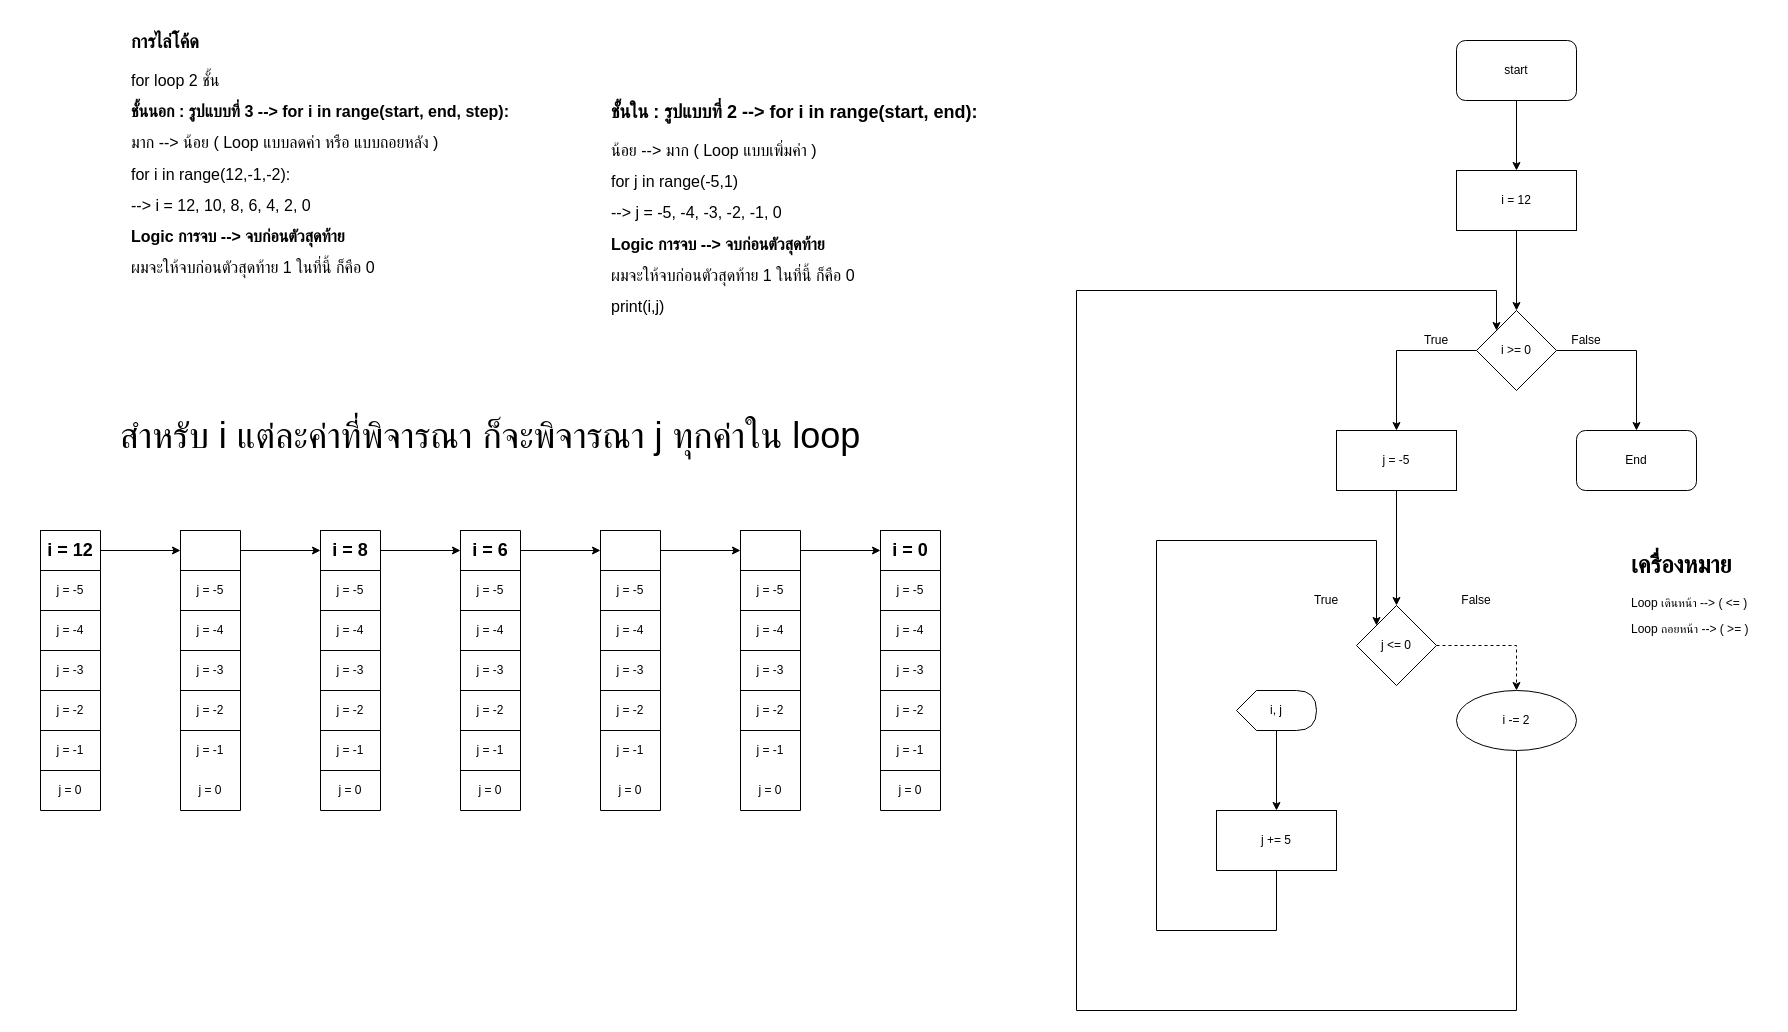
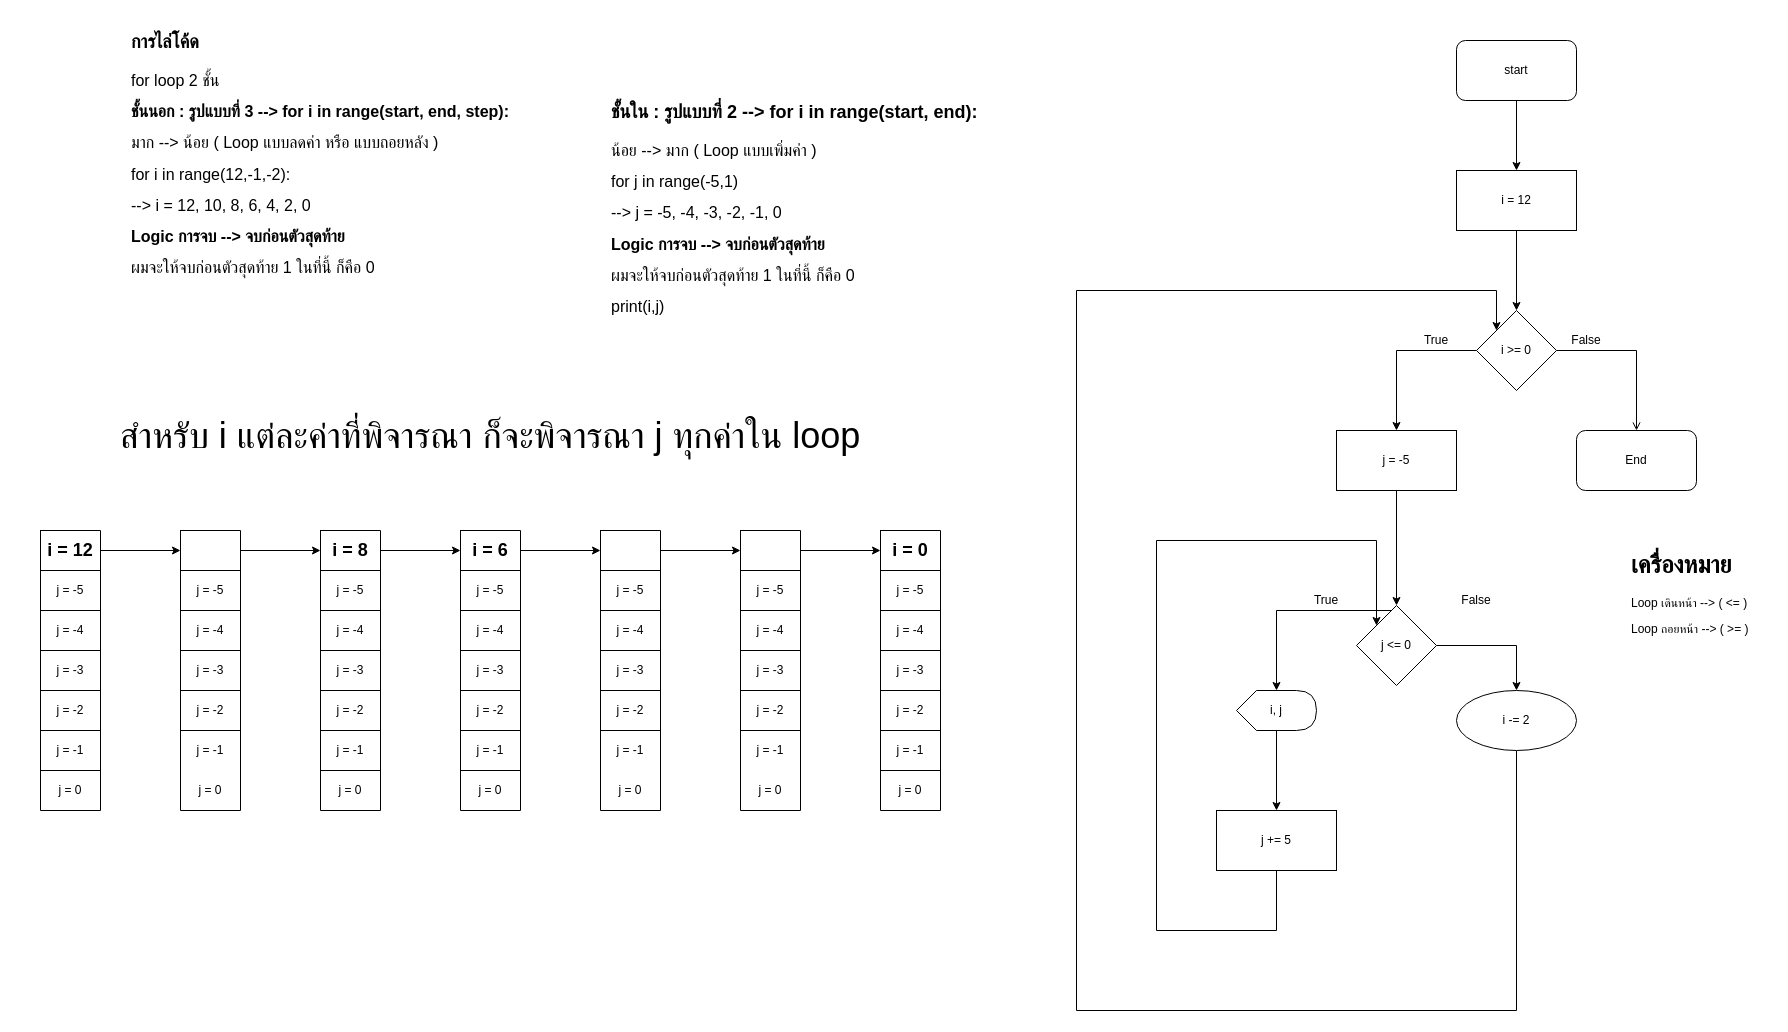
edge "i >= 0" -> "End": arrowhead classic -> open
edge "j <= 0" -> "i, j": added
edge "j <= 0" -> "i -= 2": style dashed -> solid
